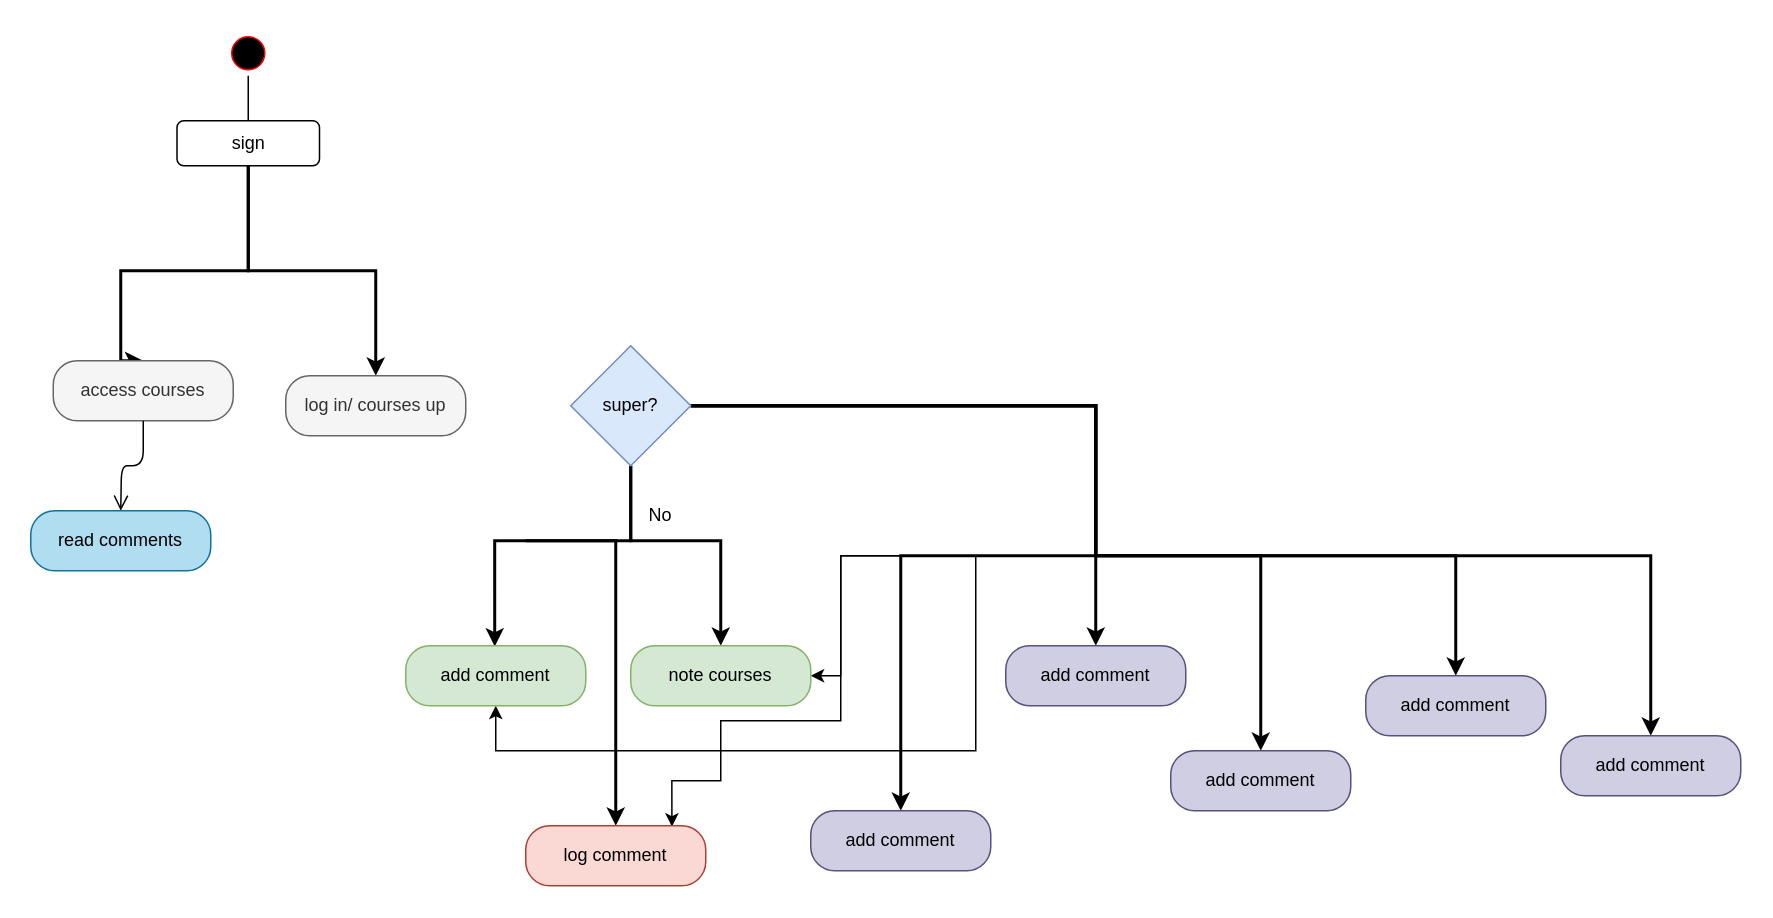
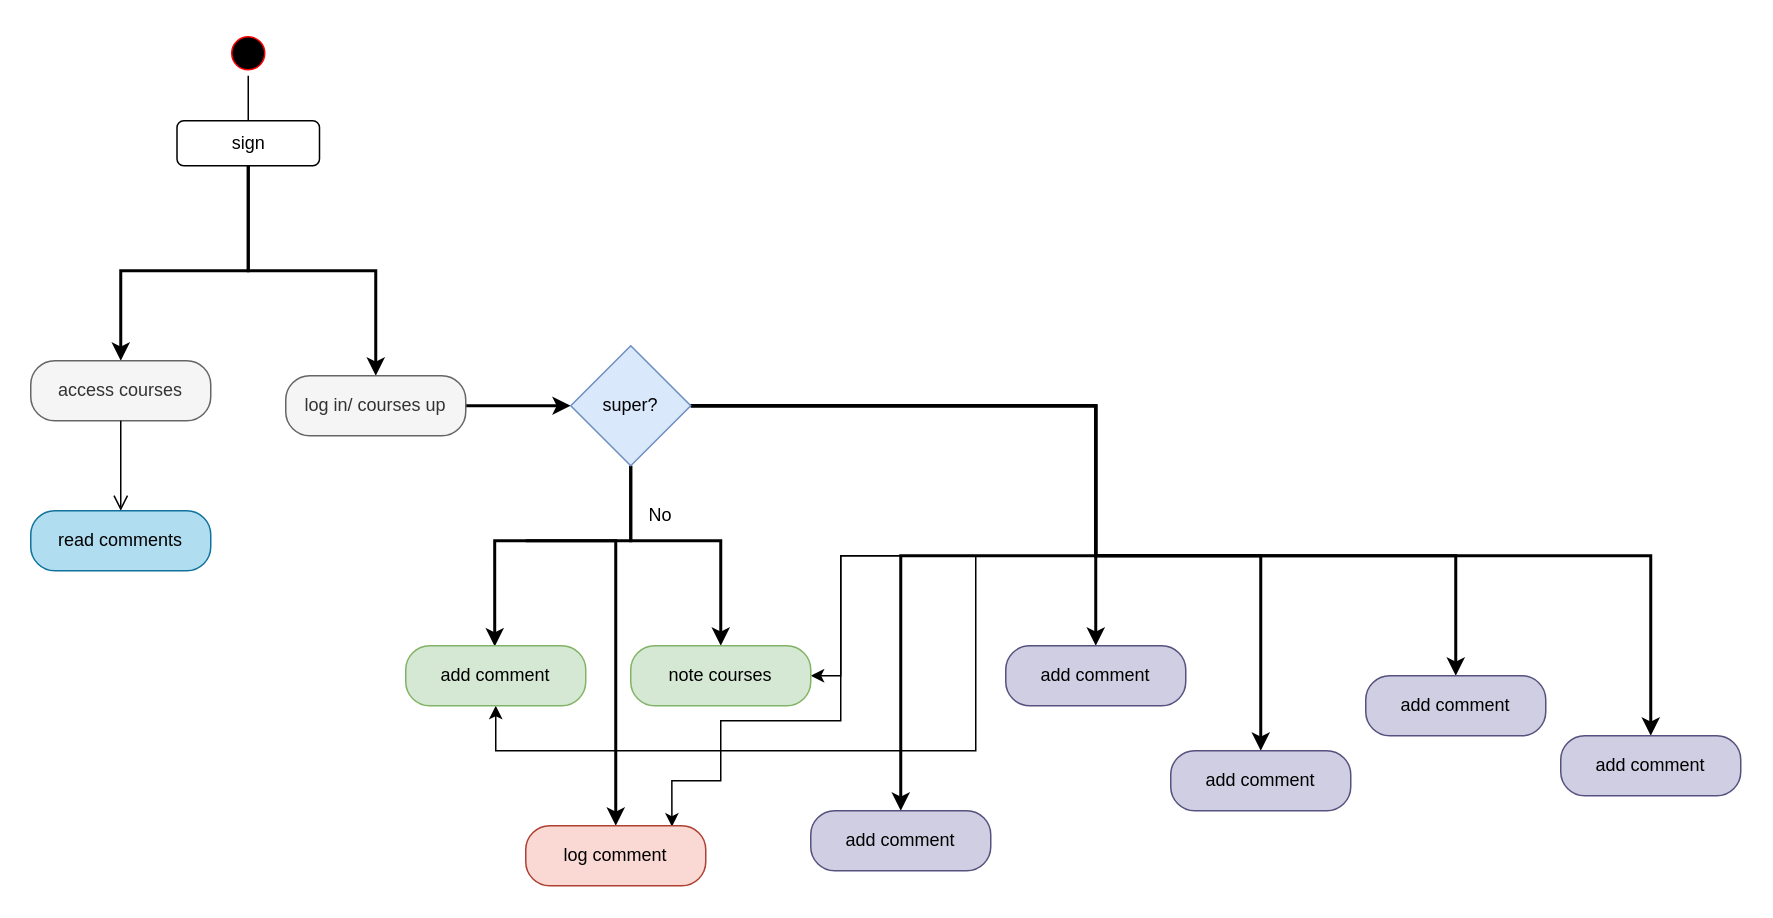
node "access courses": moved (143, 391) -> (121, 391)
edge "log in/ courses up" -> "super?": added
